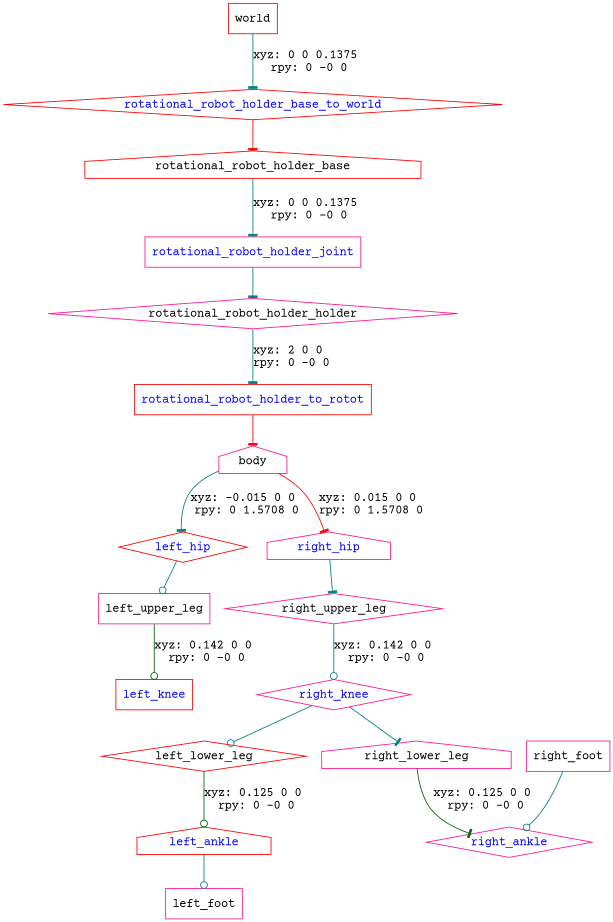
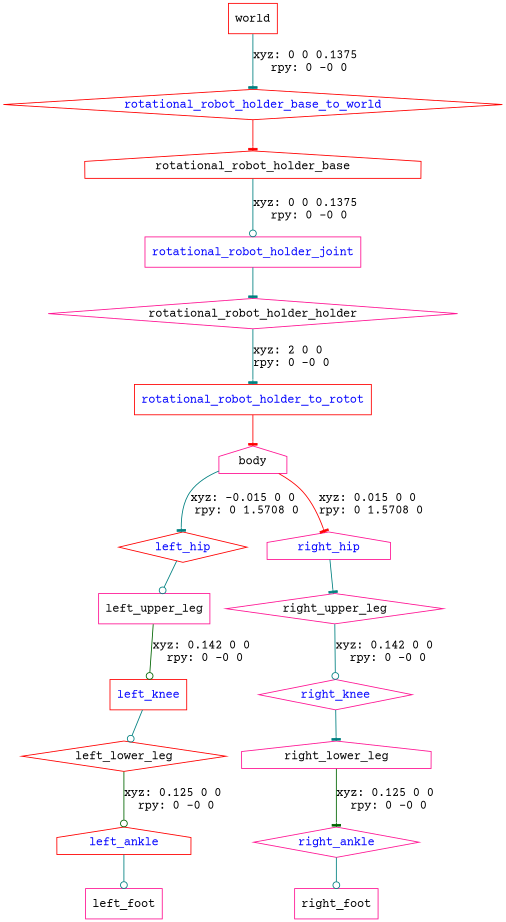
edge "rotational_robot_holder_base" -> "rotational_robot_holder_joint": arrowhead tee -> odot
edge "right_knee" -> "left_lower_leg": now "left_knee" -> "left_lower_leg"
edge "right_foot" -> "right_ankle": reversed
